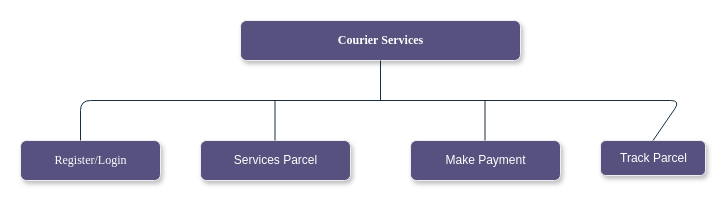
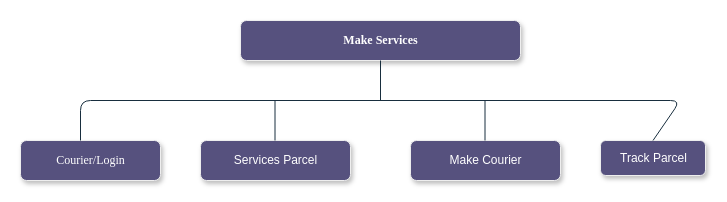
node "Courier Services": label "Courier Services" -> "Make Services"
node "Register/Login": label "Register/Login" -> "Courier/Login"
node "Make Payment": label "Make Payment" -> "Make Courier"
